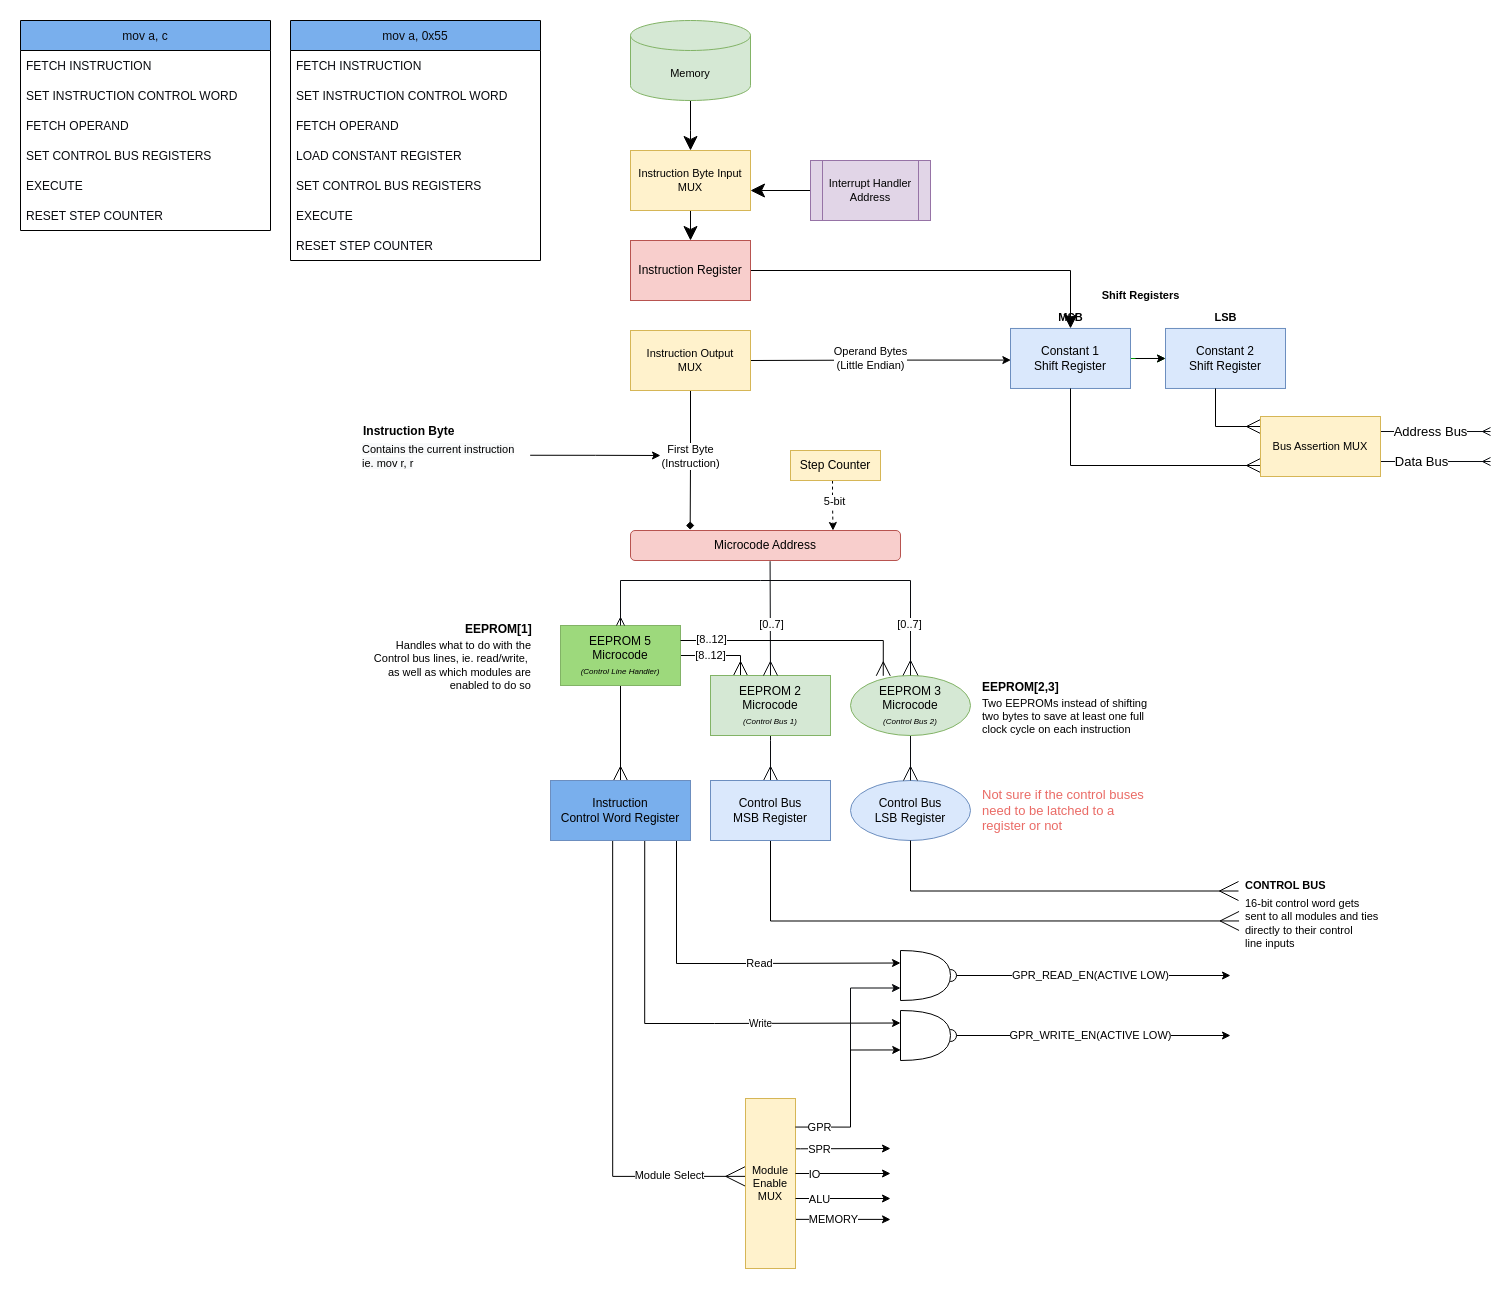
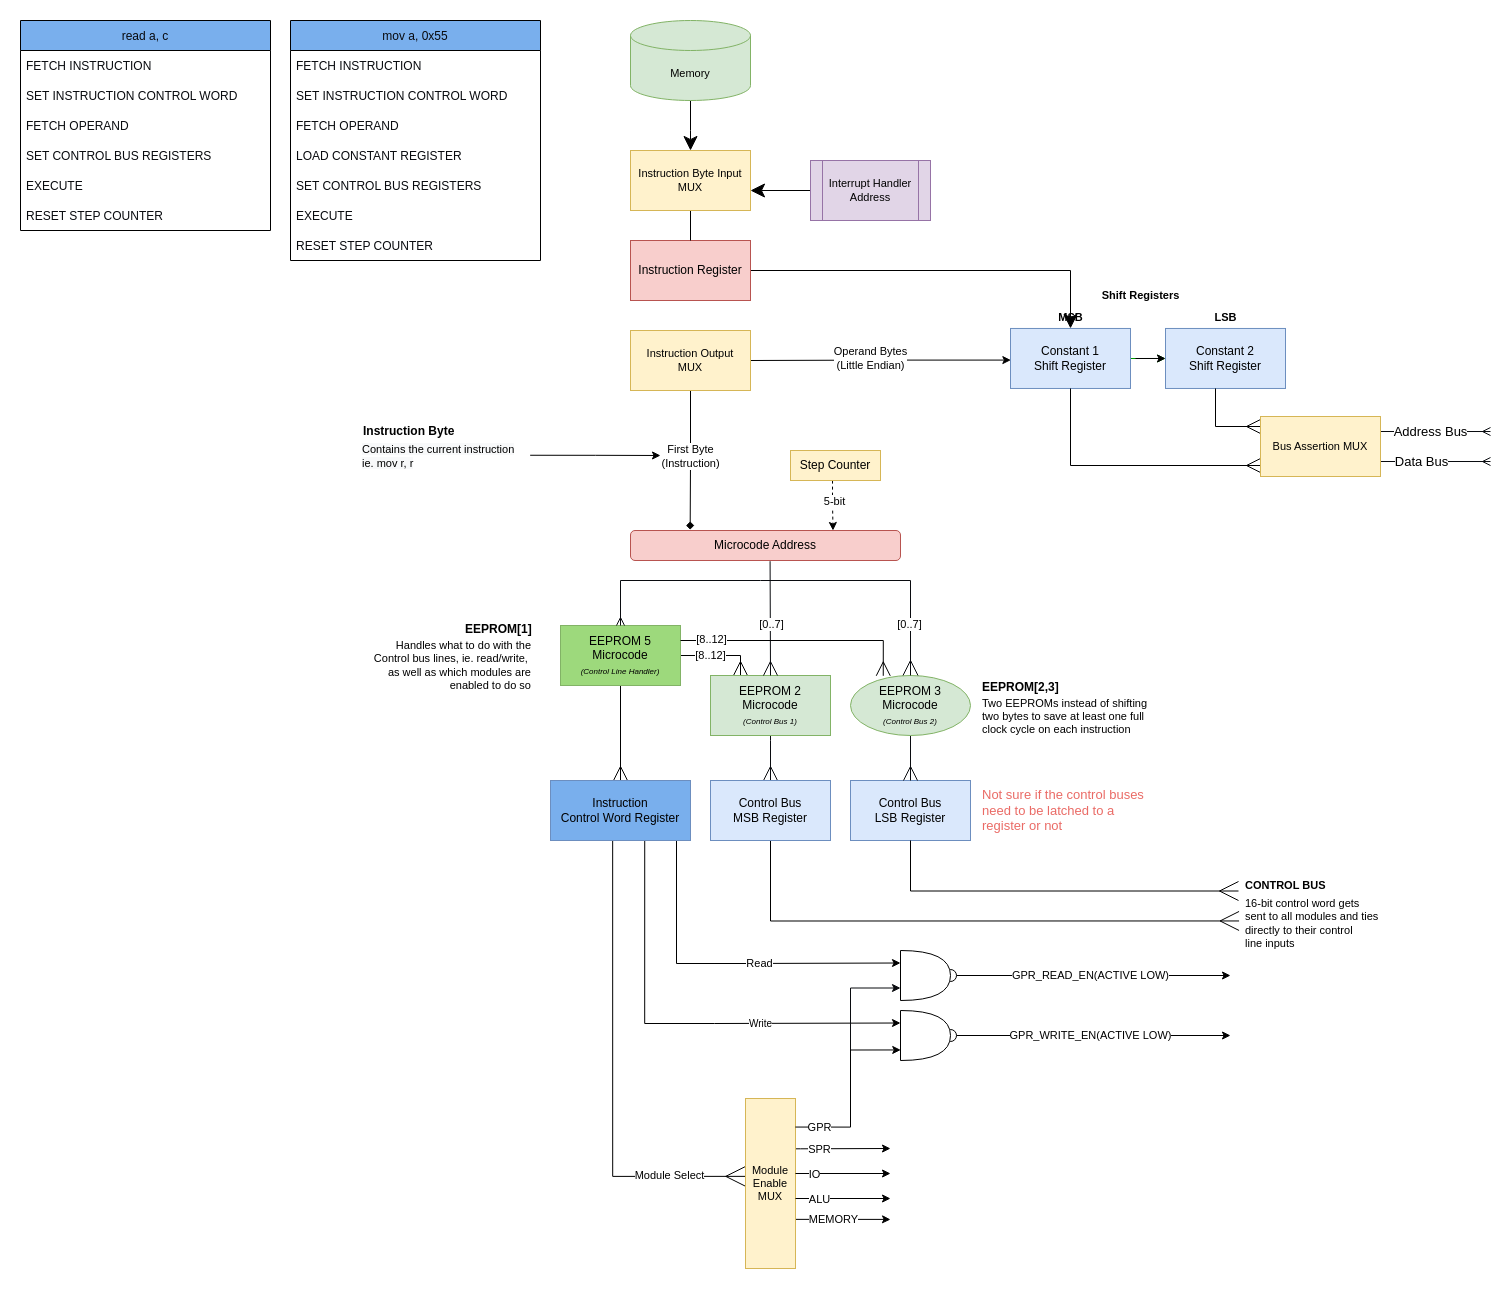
node "mov a, c": label "mov a, c" -> "read a, c"
edge "Instruction Byte Input MUX" -> "Instruction Register": arrowhead classic -> none
node "Control Bus LSB Register": shape ellipse -> rectangle
